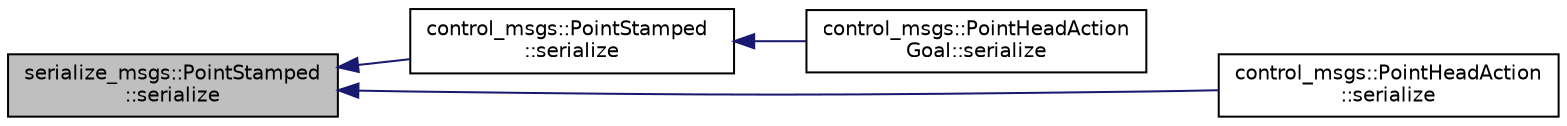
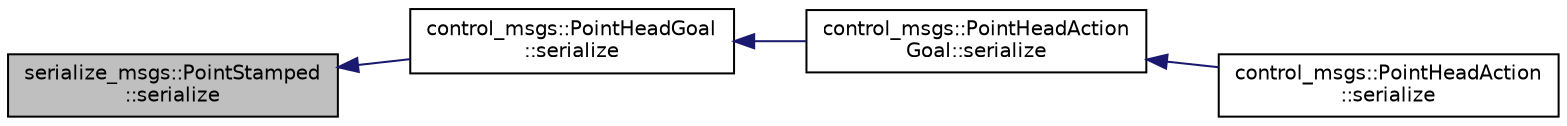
node "control_msgs::PointStamped ::serialize": label "control_msgs::PointStamped ::serialize" -> "control_msgs::PointHeadGoal ::serialize"
edge "control_msgs::PointHeadAction ::serialize" -> "serialize_msgs::PointStamped ::serialize": now "control_msgs::PointHeadAction ::serialize" -> "control_msgs::PointHeadAction Goal::serialize"
